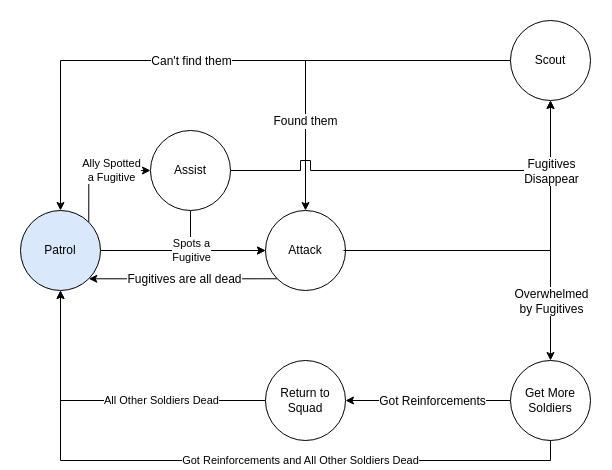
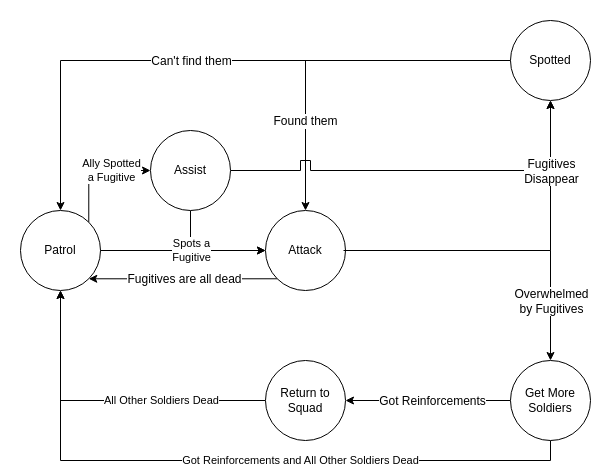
node "Scout": label "Scout" -> "Spotted"
node "Patrol": fillcolor #dae8fc -> #ffffff
